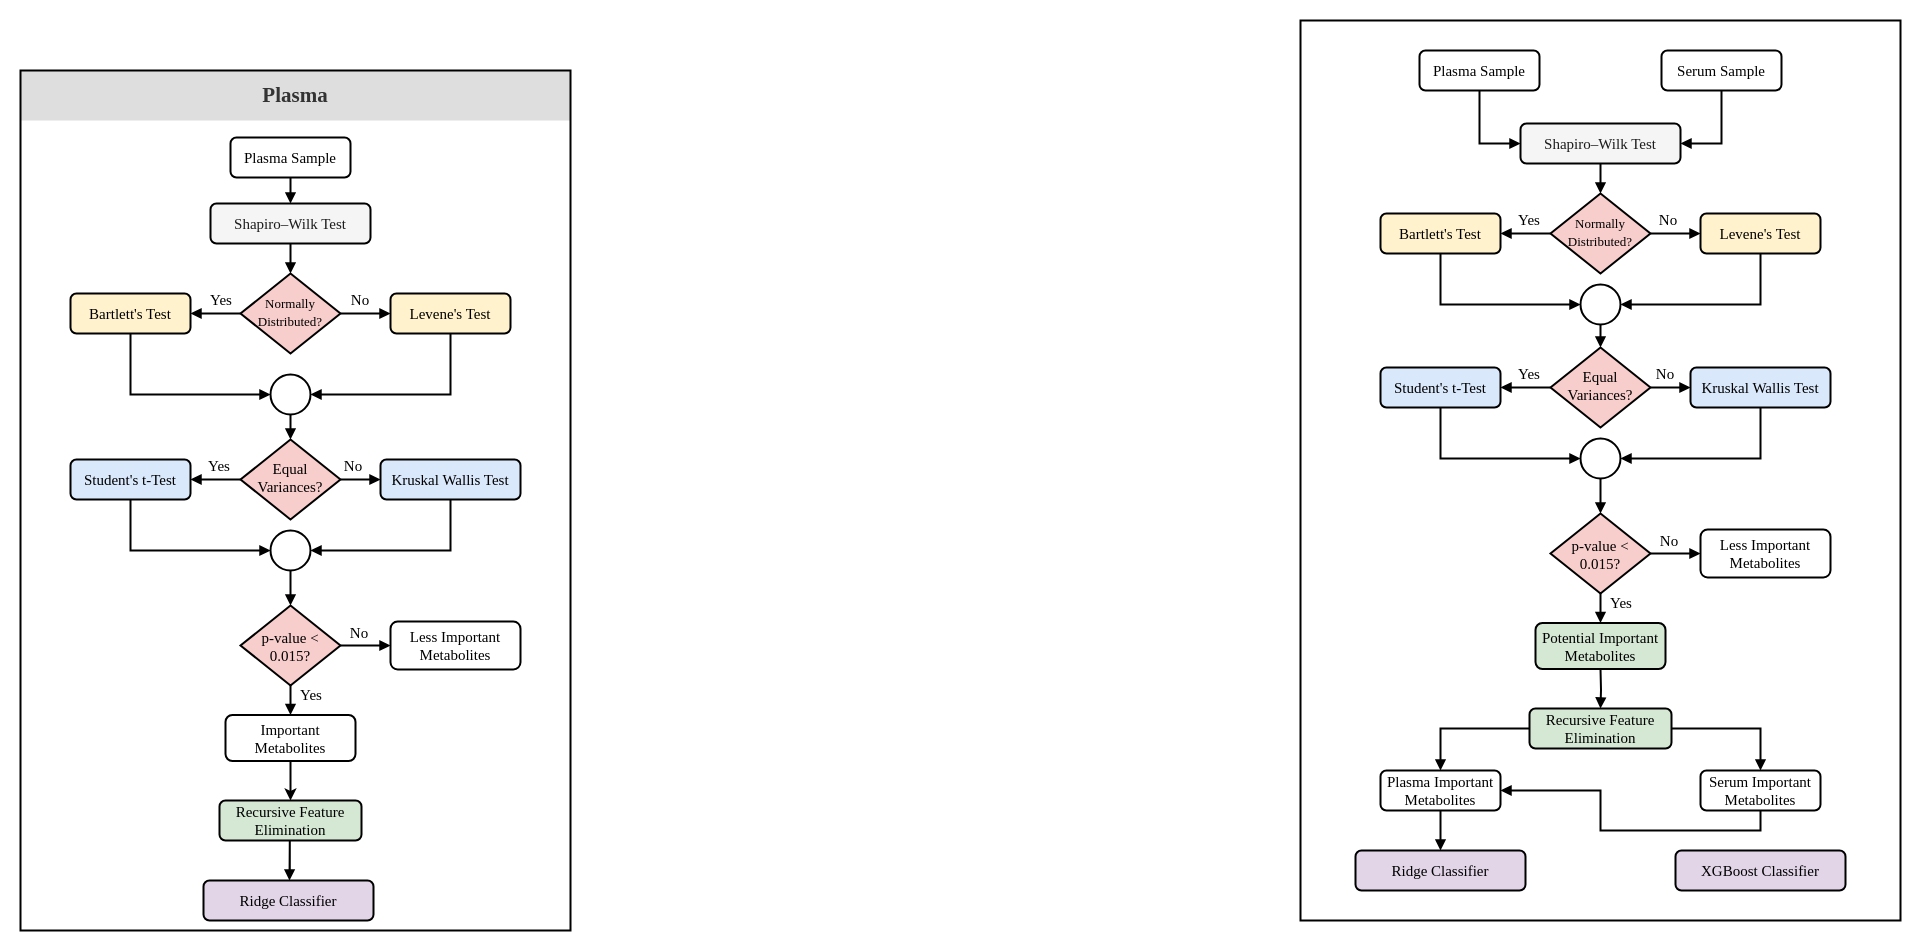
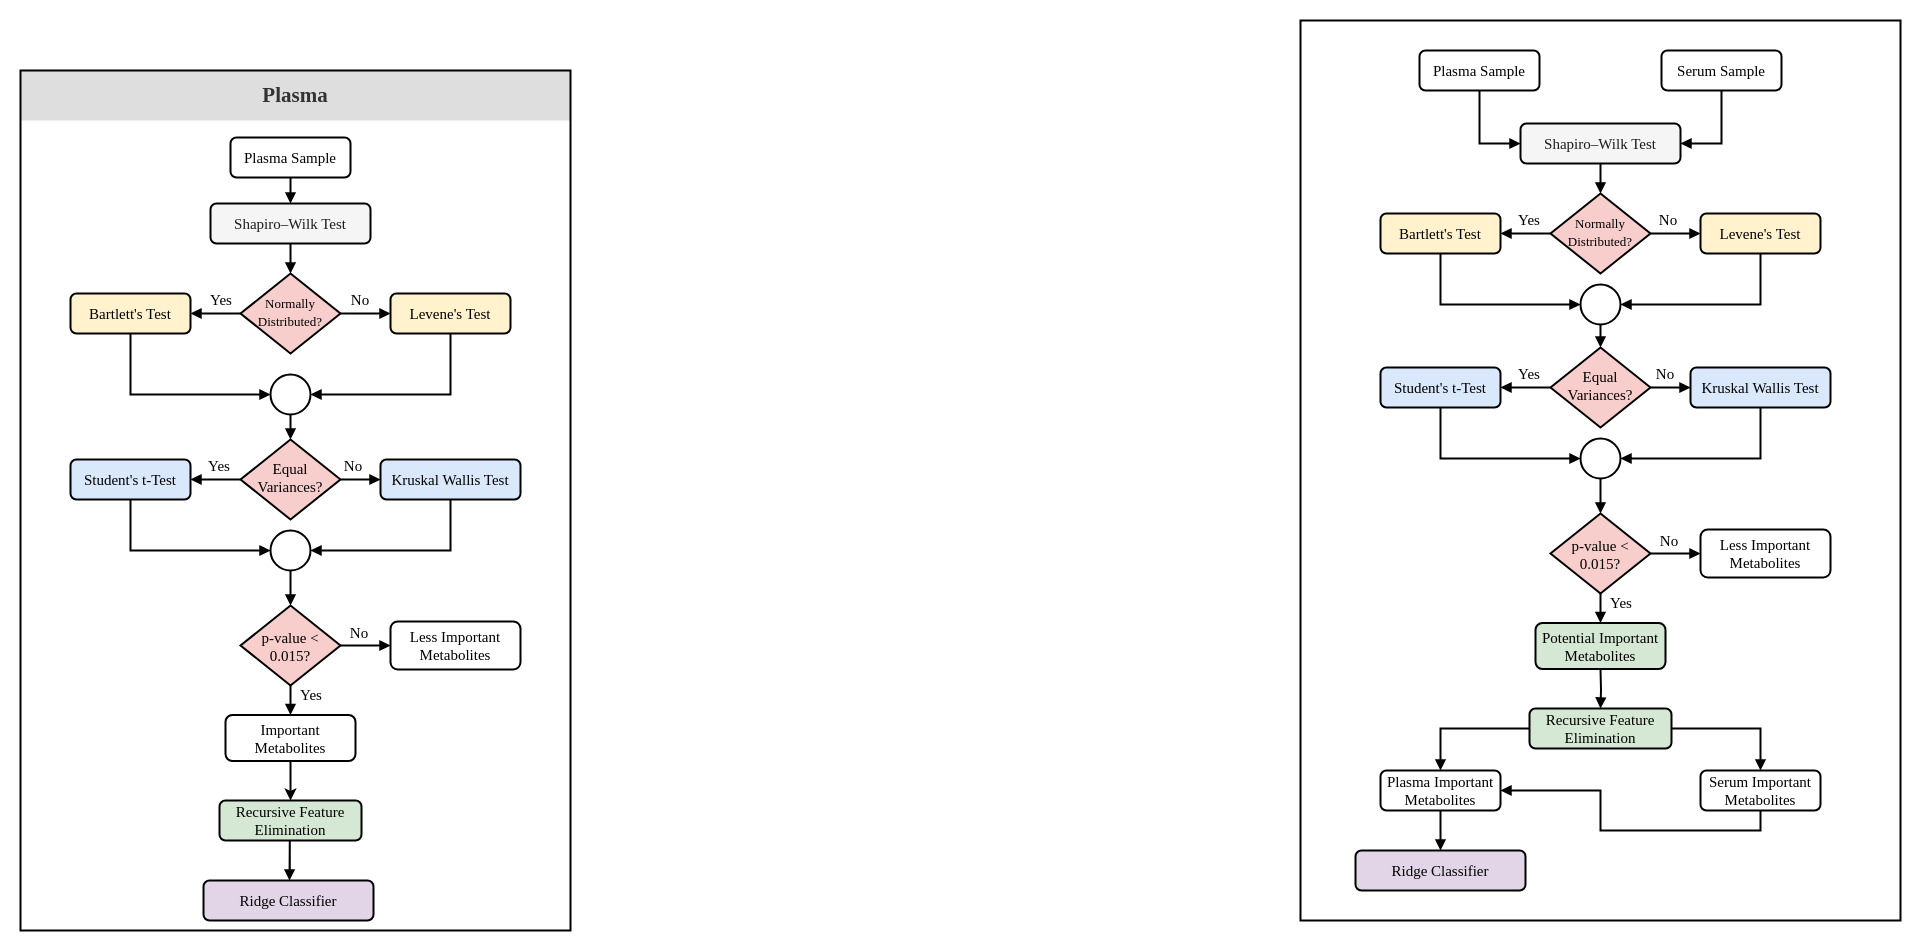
node "XGBoost Classifier": removed
